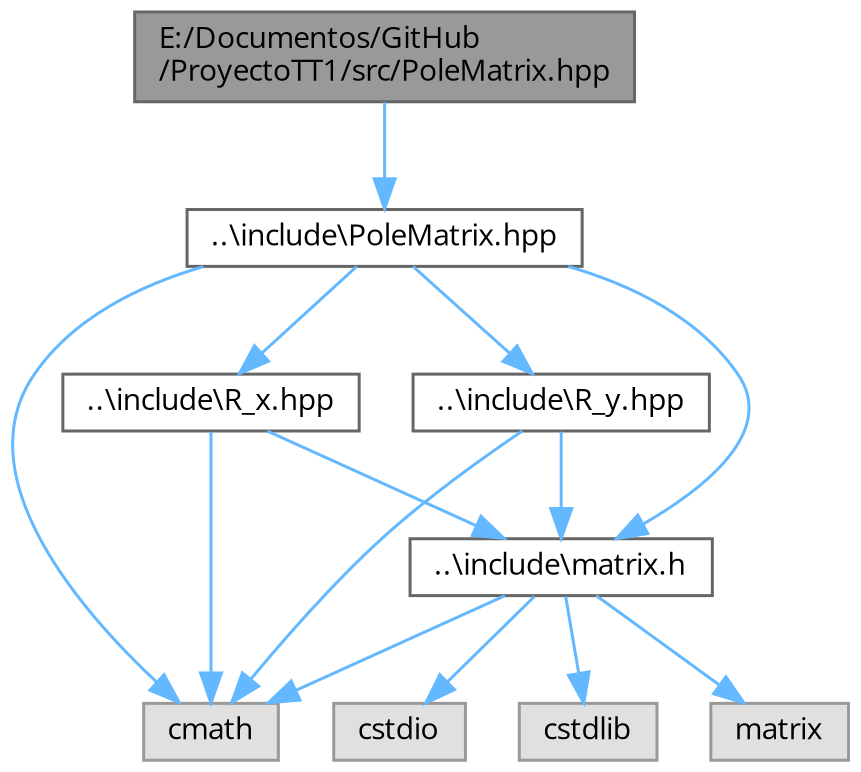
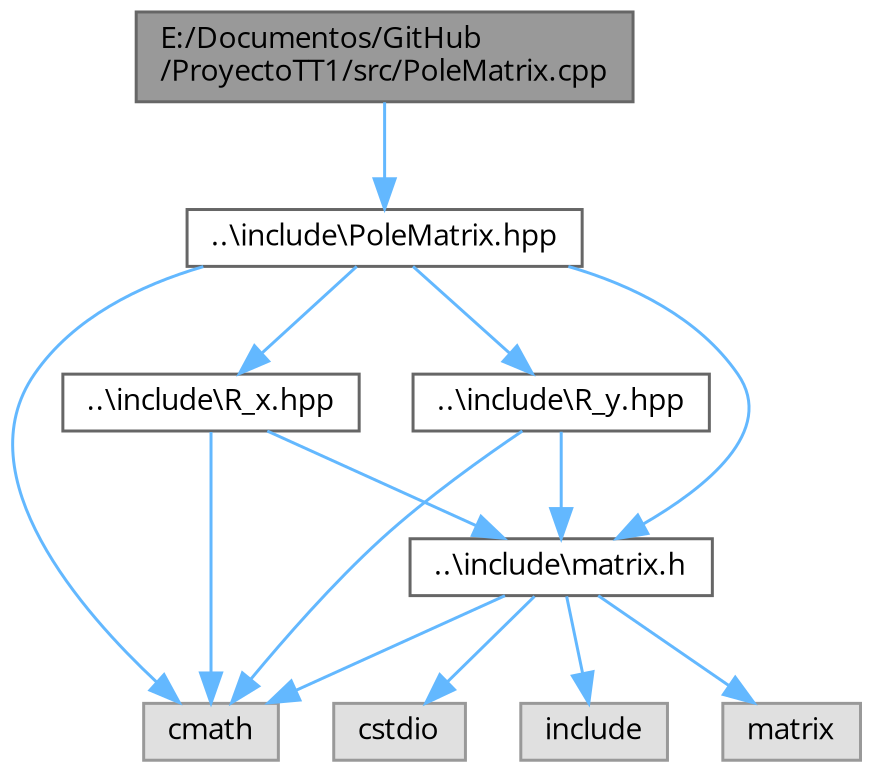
node "E:/Documentos/GitHub /ProyectoTT1/src/PoleMatrix.hpp": label "E:/Documentos/GitHub /ProyectoTT1/src/PoleMatrix.hpp" -> "E:/Documentos/GitHub /ProyectoTT1/src/PoleMatrix.cpp"
node "cstdlib": label "cstdlib" -> "include"
